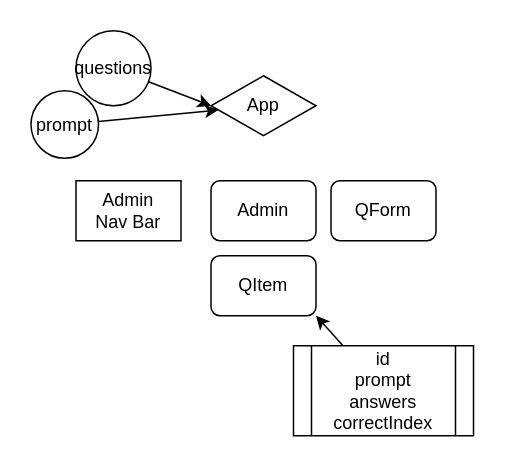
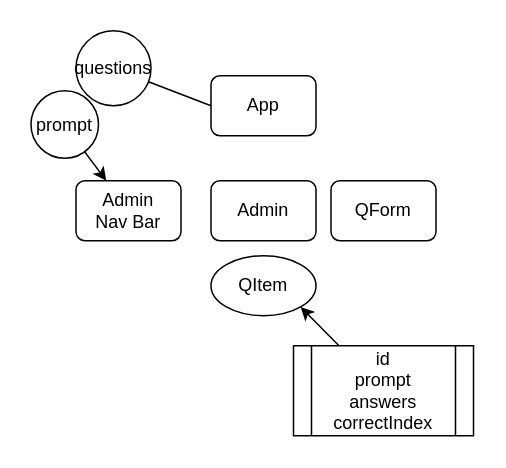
edge "questions" -> "App": arrowhead classic -> none
node "App": shape diamond -> rounded rectangle
edge "prompt" -> "App": now "prompt" -> "Admin Nav Bar"
node "Admin Nav Bar": shape rectangle -> rounded rectangle
node "QItem": shape rounded rectangle -> ellipse
